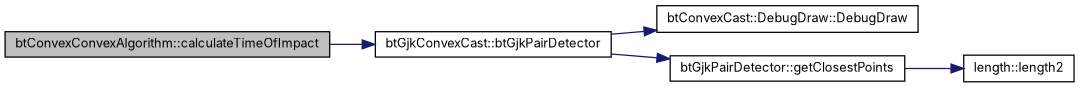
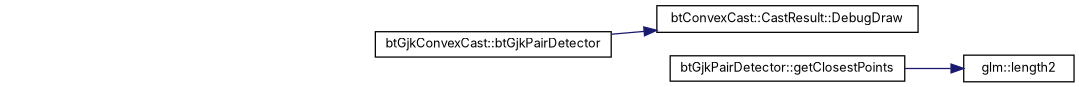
node "btConvexCast::DebugDraw::DebugDraw": label "btConvexCast::DebugDraw::DebugDraw" -> "btConvexCast::CastResult::DebugDraw"
node "btConvexConvexAlgorithm::calculateTimeOfImpact": removed
edge "btGjkConvexCast::btGjkPairDetector" -> "btGjkPairDetector::getClosestPoints": removed
node "length::length2": label "length::length2" -> "glm::length2"
